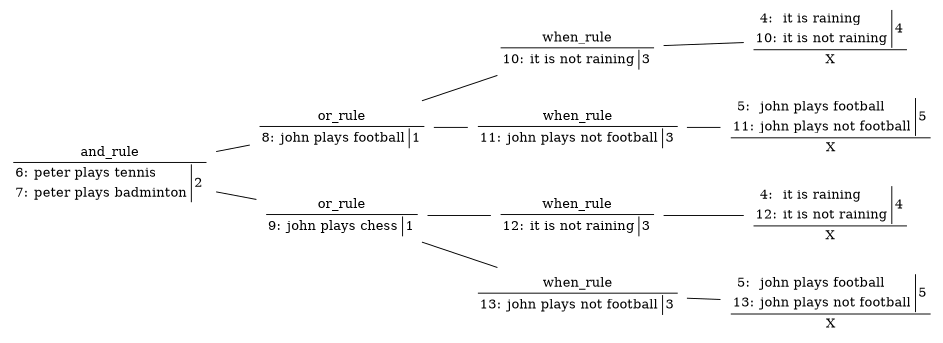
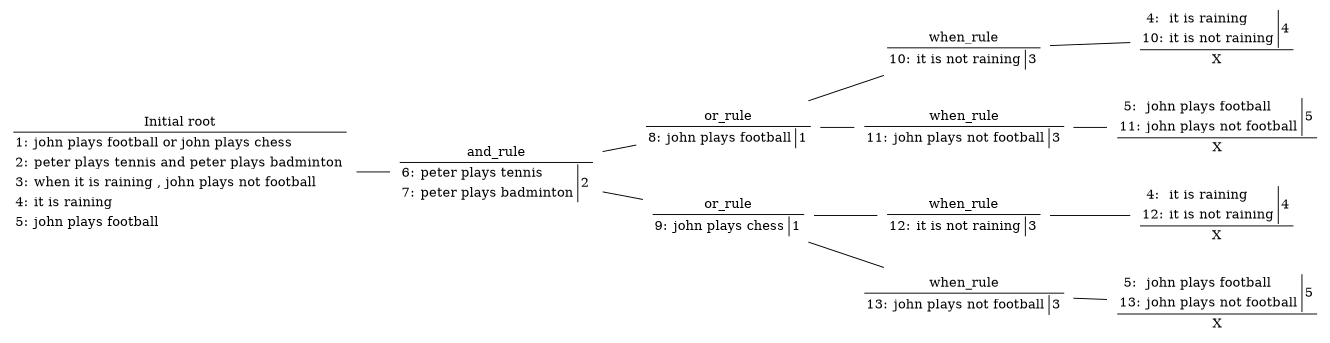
node "Initial root": added
